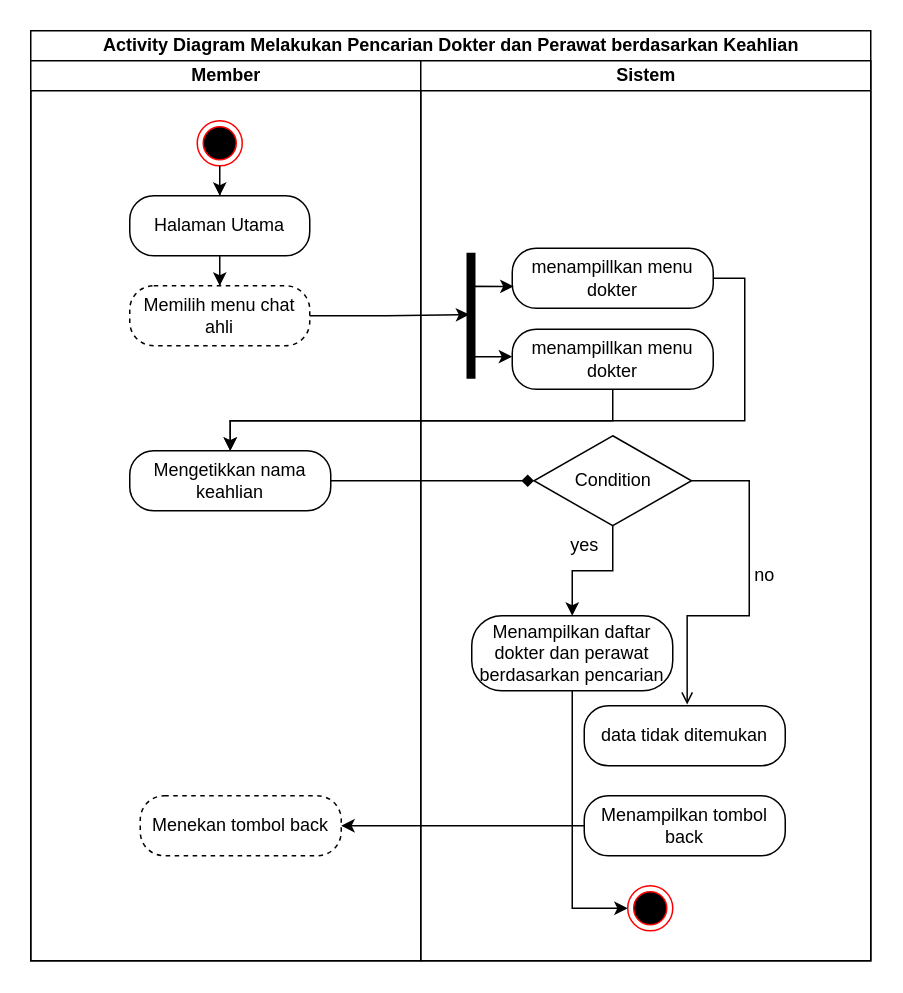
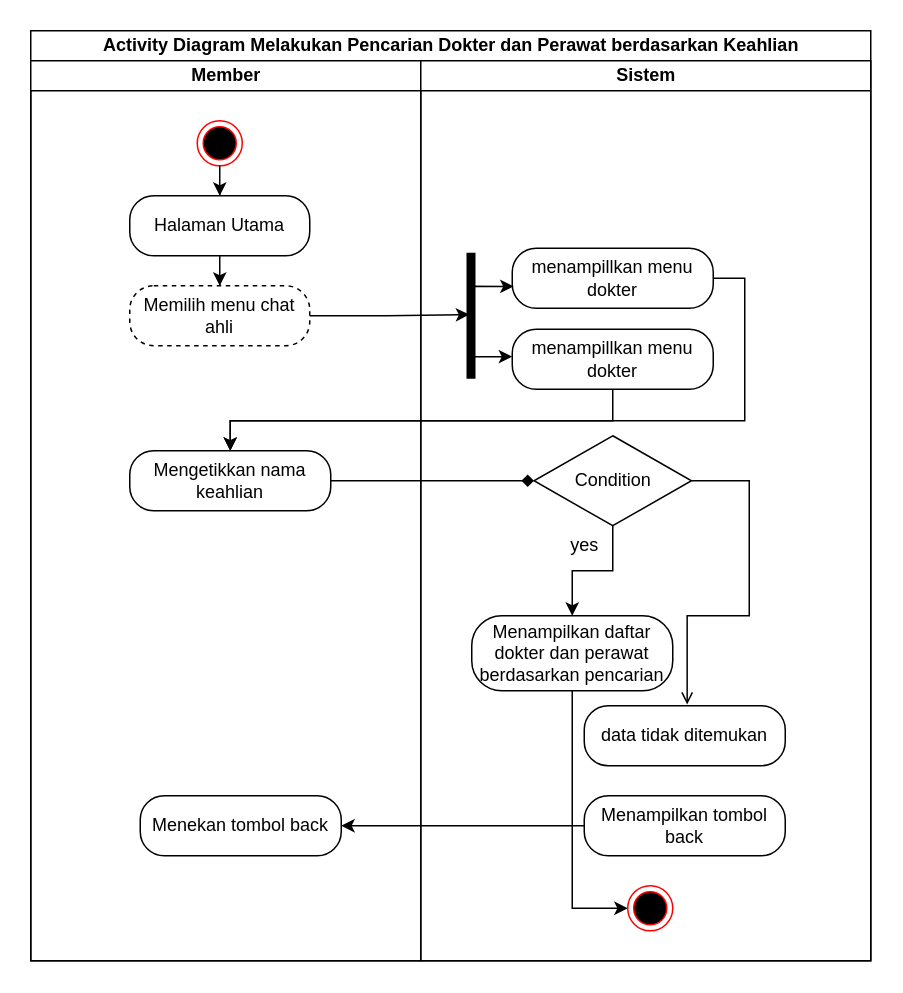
node "no": removed
node "Menekan tombol back": style dashed -> solid
